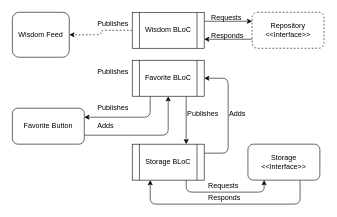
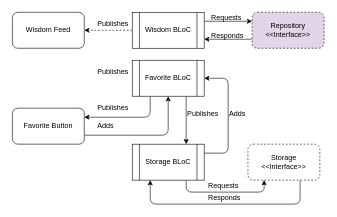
node "Repository<<Interface>>": fillcolor #ffffff -> #e1d5e7
node "Wisdom Feed": size 57x45 -> 72x36
node "Storage <<Interface>>": style solid -> dashed
